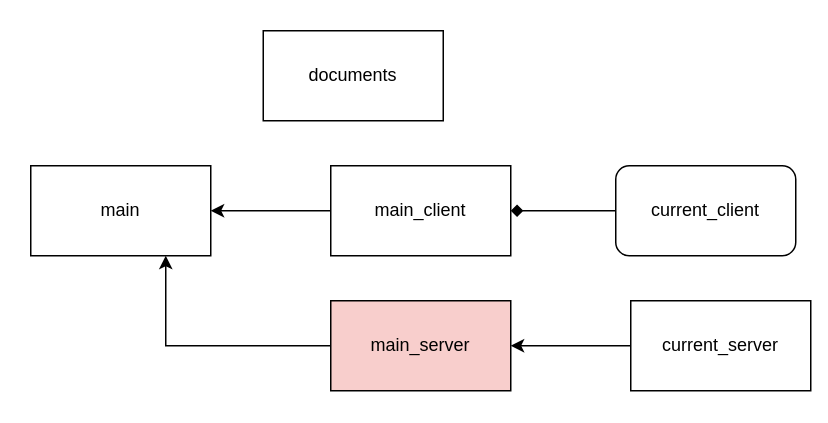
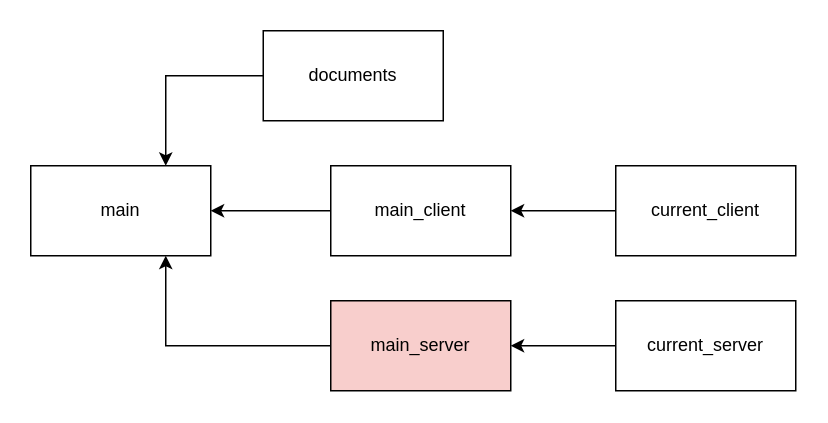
edge "documents" -> "main": added
edge "current_client" -> "main_client": arrowhead diamond -> classic
node "current_client": shape rounded rectangle -> rectangle
node "current_server": moved (721, 346) -> (706, 346)
